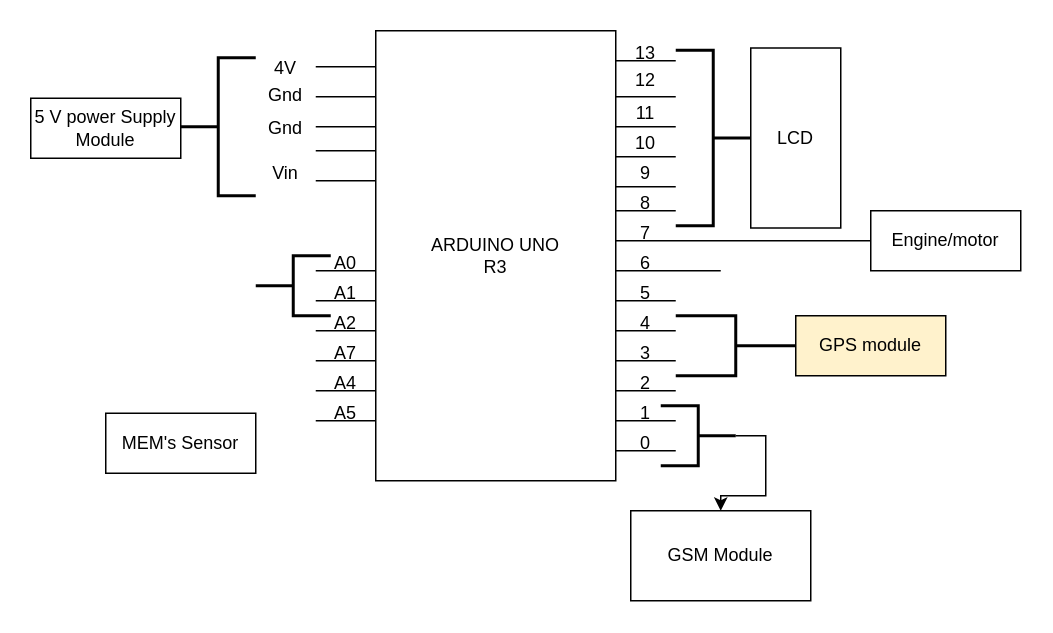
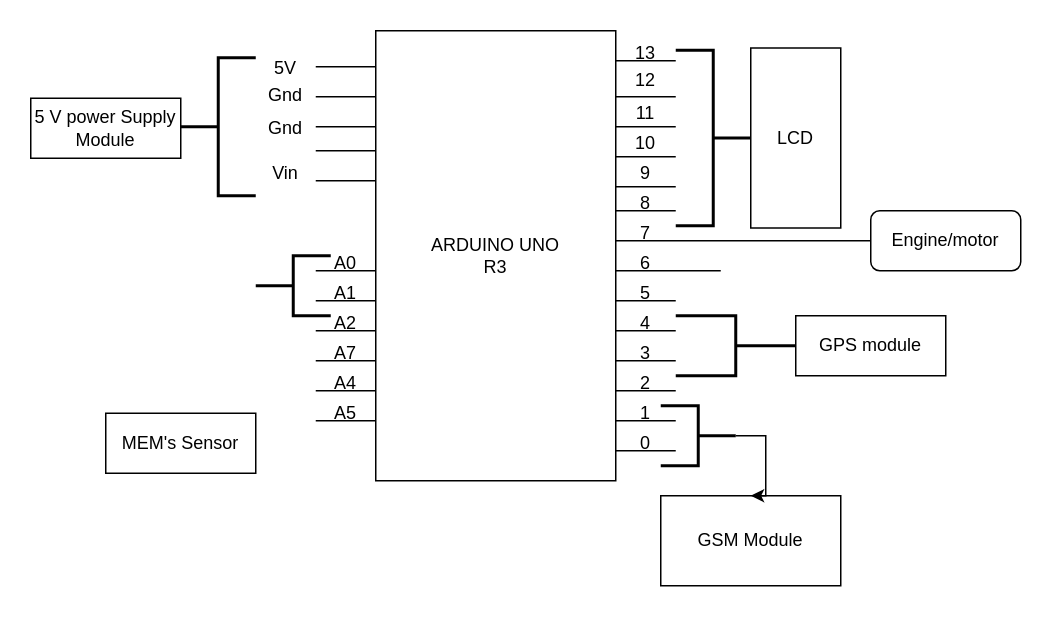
node "4V": label "4V" -> "5V"
node "Engine/motor": shape rectangle -> rounded rectangle
node "GPS module": fillcolor #fff2cc -> #ffffff
node "GSM Module": moved (721, 556) -> (751, 541)
